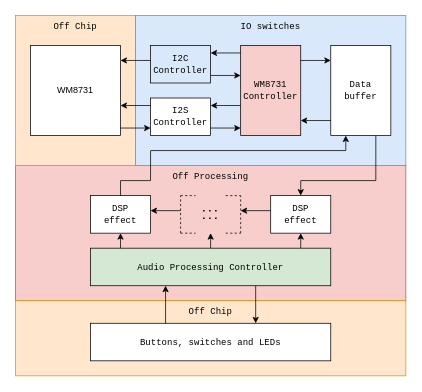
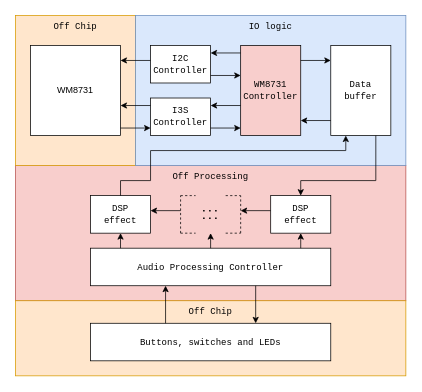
node "IO switches": label "IO switches" -> "IO logic"
node "I2C Controller": fillcolor #dae8fc -> #ffffff
node "I2S Controller": label "I2S Controller" -> "I3S Controller"
node "Audio Processing Controller": fillcolor #d5e8d4 -> #ffffff
